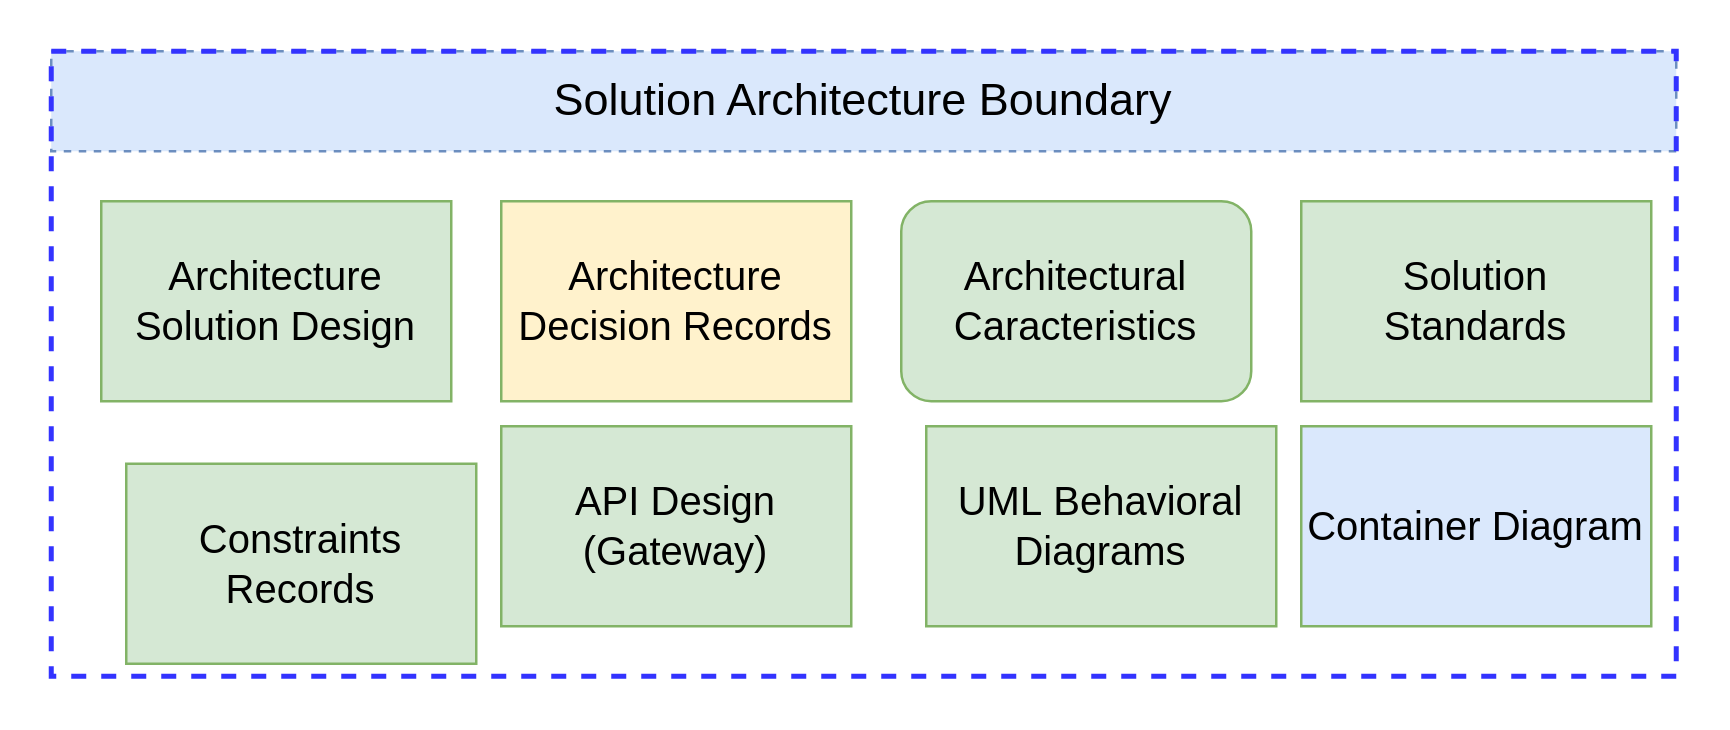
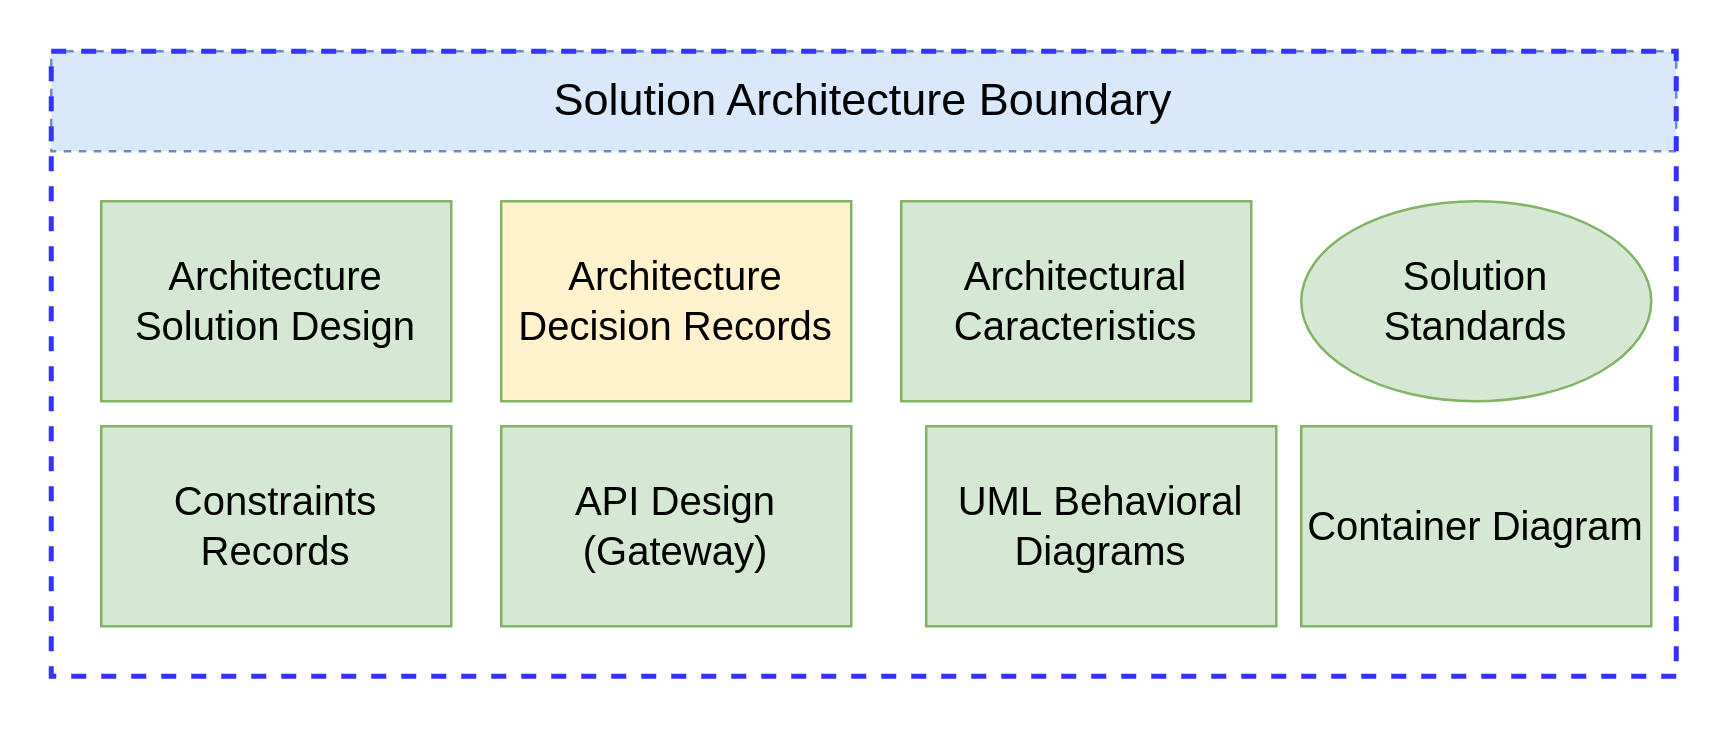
node "Architectural Caracteristics": shape rounded rectangle -> rectangle
node "SolutionStandards": shape rectangle -> ellipse
node "Container Diagram": fillcolor #dae8fc -> #d5e8d4
node "Constraints Records": moved (301, 564) -> (276, 526)
